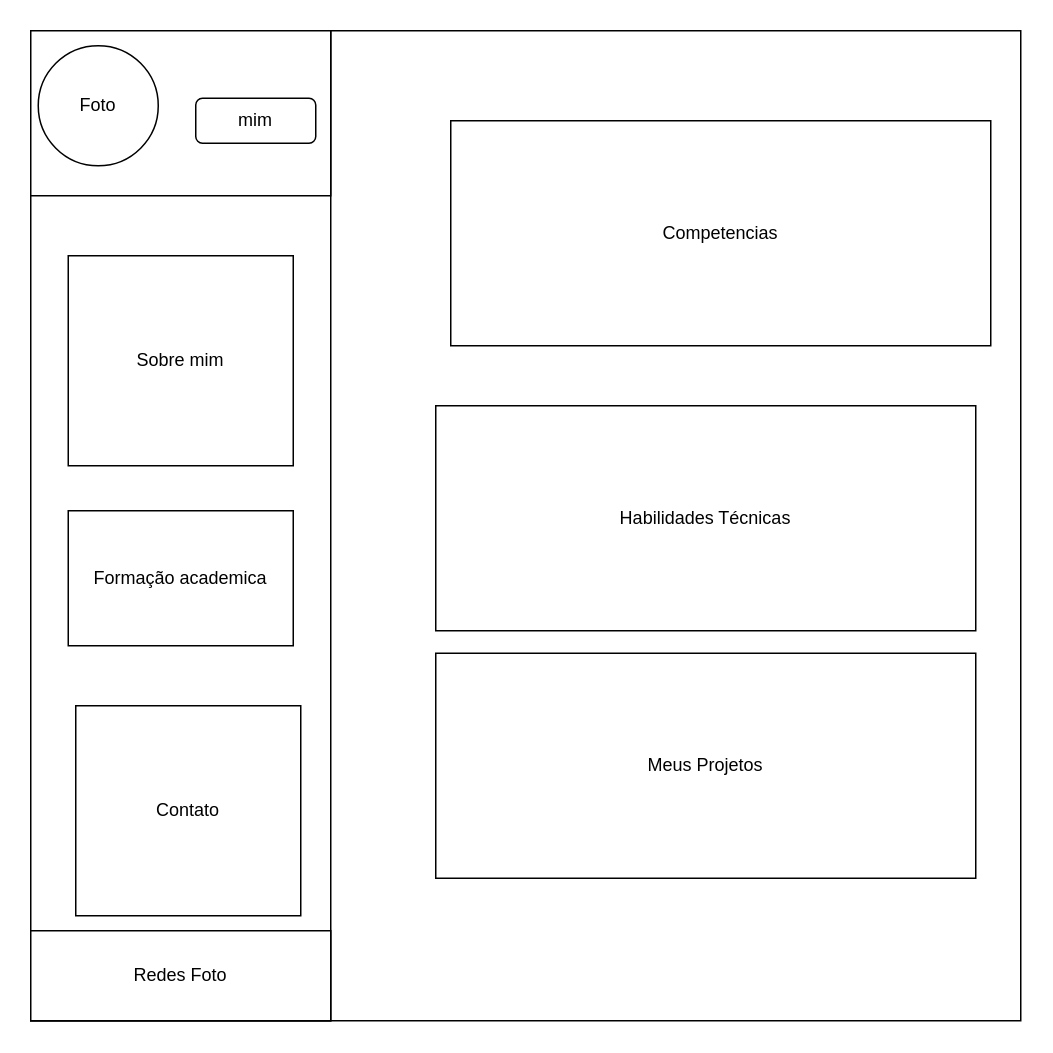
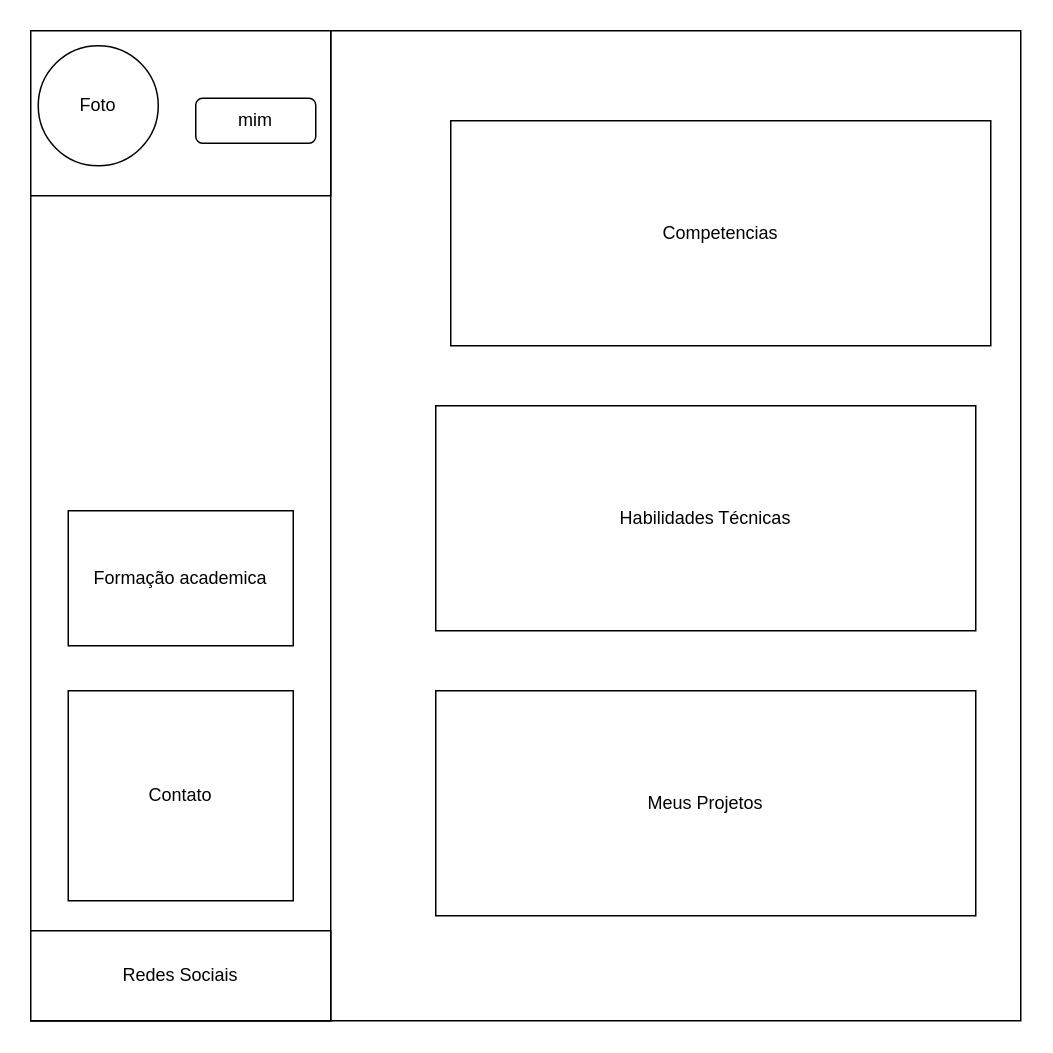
node "Sobre mim": removed
node "Meus Projetos": moved (706, 766) -> (706, 803)
node "Contato": moved (188, 811) -> (181, 796)
node "Redes Foto": label "Redes Foto" -> "Redes Sociais"
